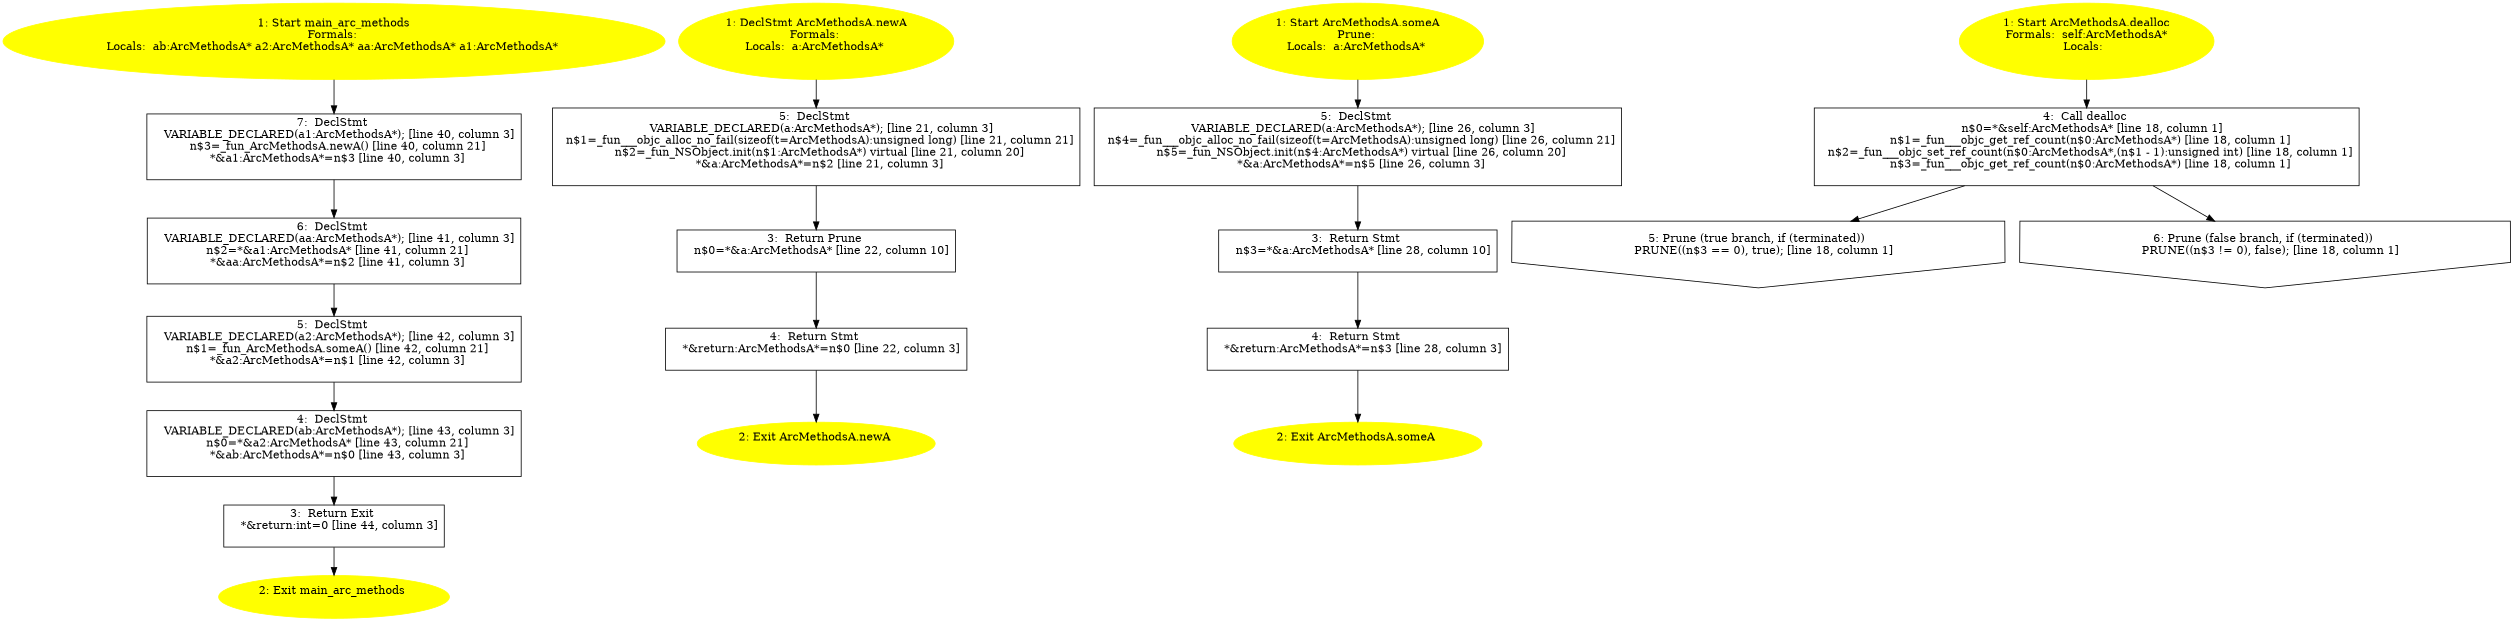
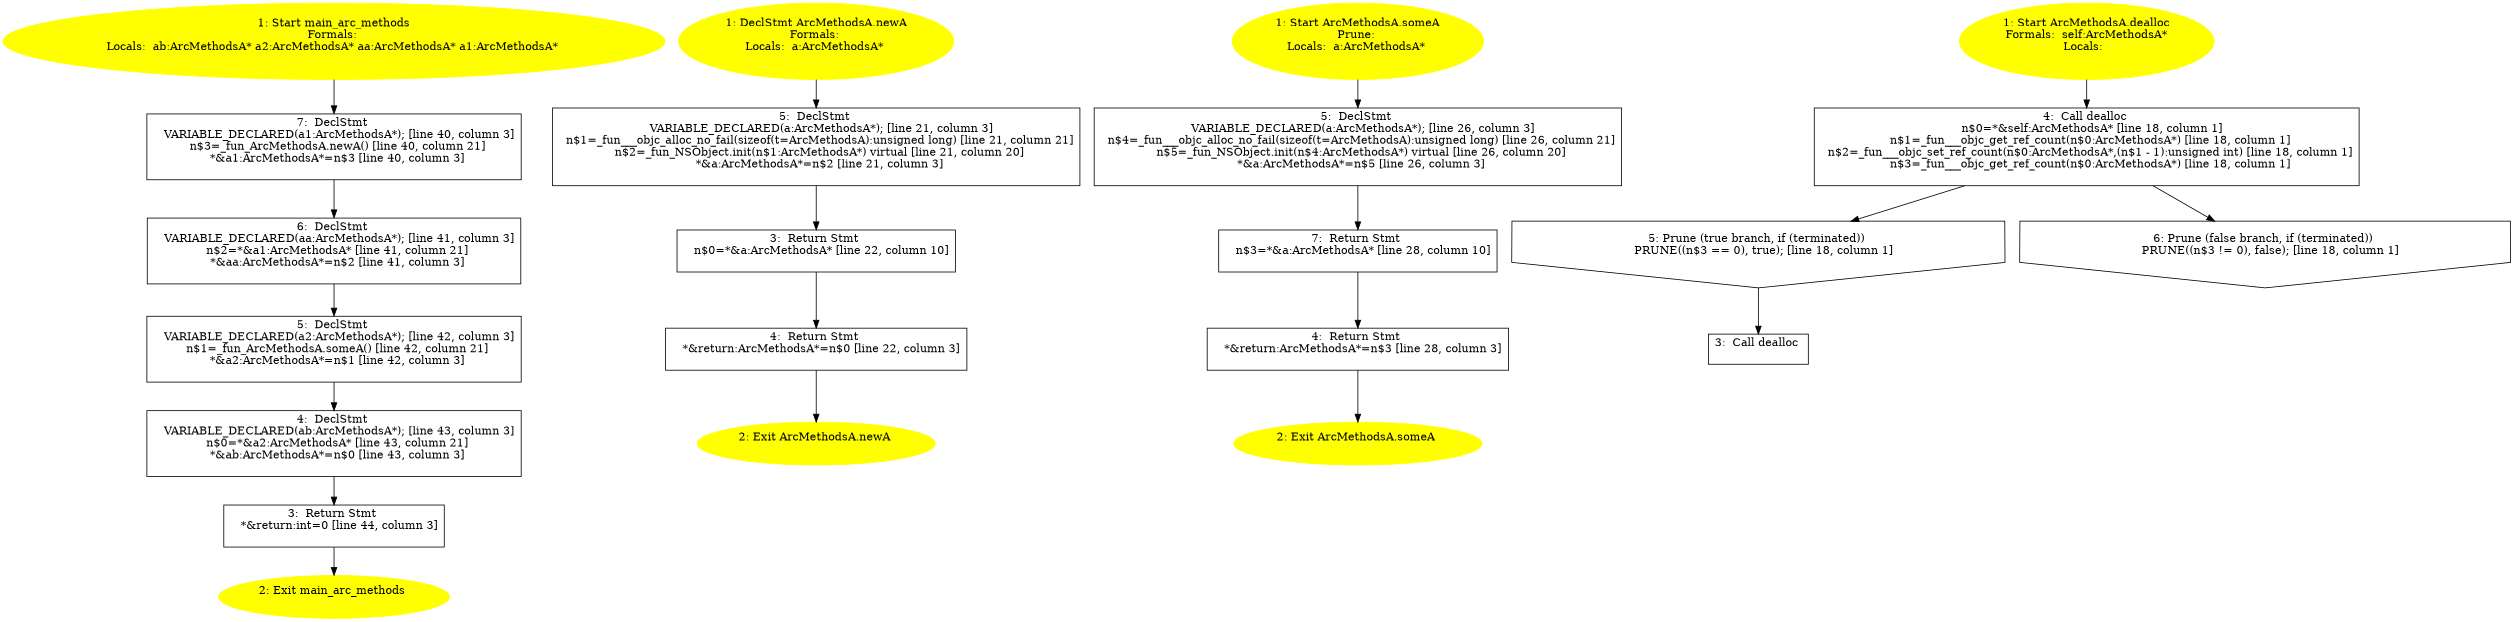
node "3:  Return Prune n$0=*&a:ArcMethodsA* [line 22, column 10]": label "3:  Return Prune n$0=*&a:ArcMethodsA* [line 22, column 10]" -> "3:  Return Stmt n$0=*&a:ArcMethodsA* [line 22, column 10]"
node "3:  Return Stmt n$3=*&a:ArcMethodsA* [line 28, column 10]": label "3:  Return Stmt n$3=*&a:ArcMethodsA* [line 28, column 10]" -> "7:  Return Stmt n$3=*&a:ArcMethodsA* [line 28, column 10]"
node "3:  Call dealloc": added
node "3:  Return Exit *&return:int=0 [line 44, column 3]": label "3:  Return Exit *&return:int=0 [line 44, column 3]" -> "3:  Return Stmt *&return:int=0 [line 44, column 3]"
